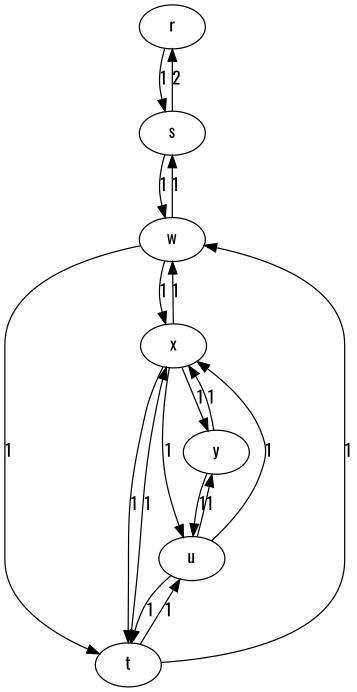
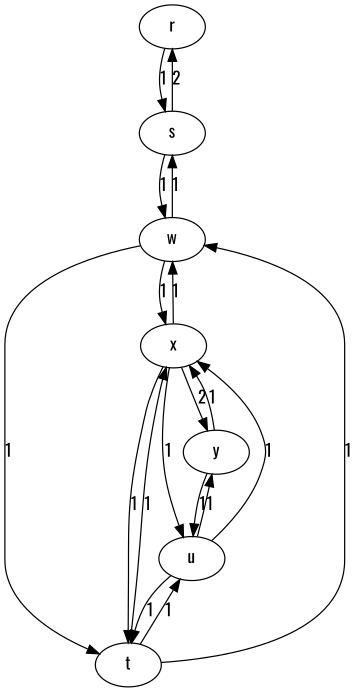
edge "x" -> "y": label "1" -> "2"
